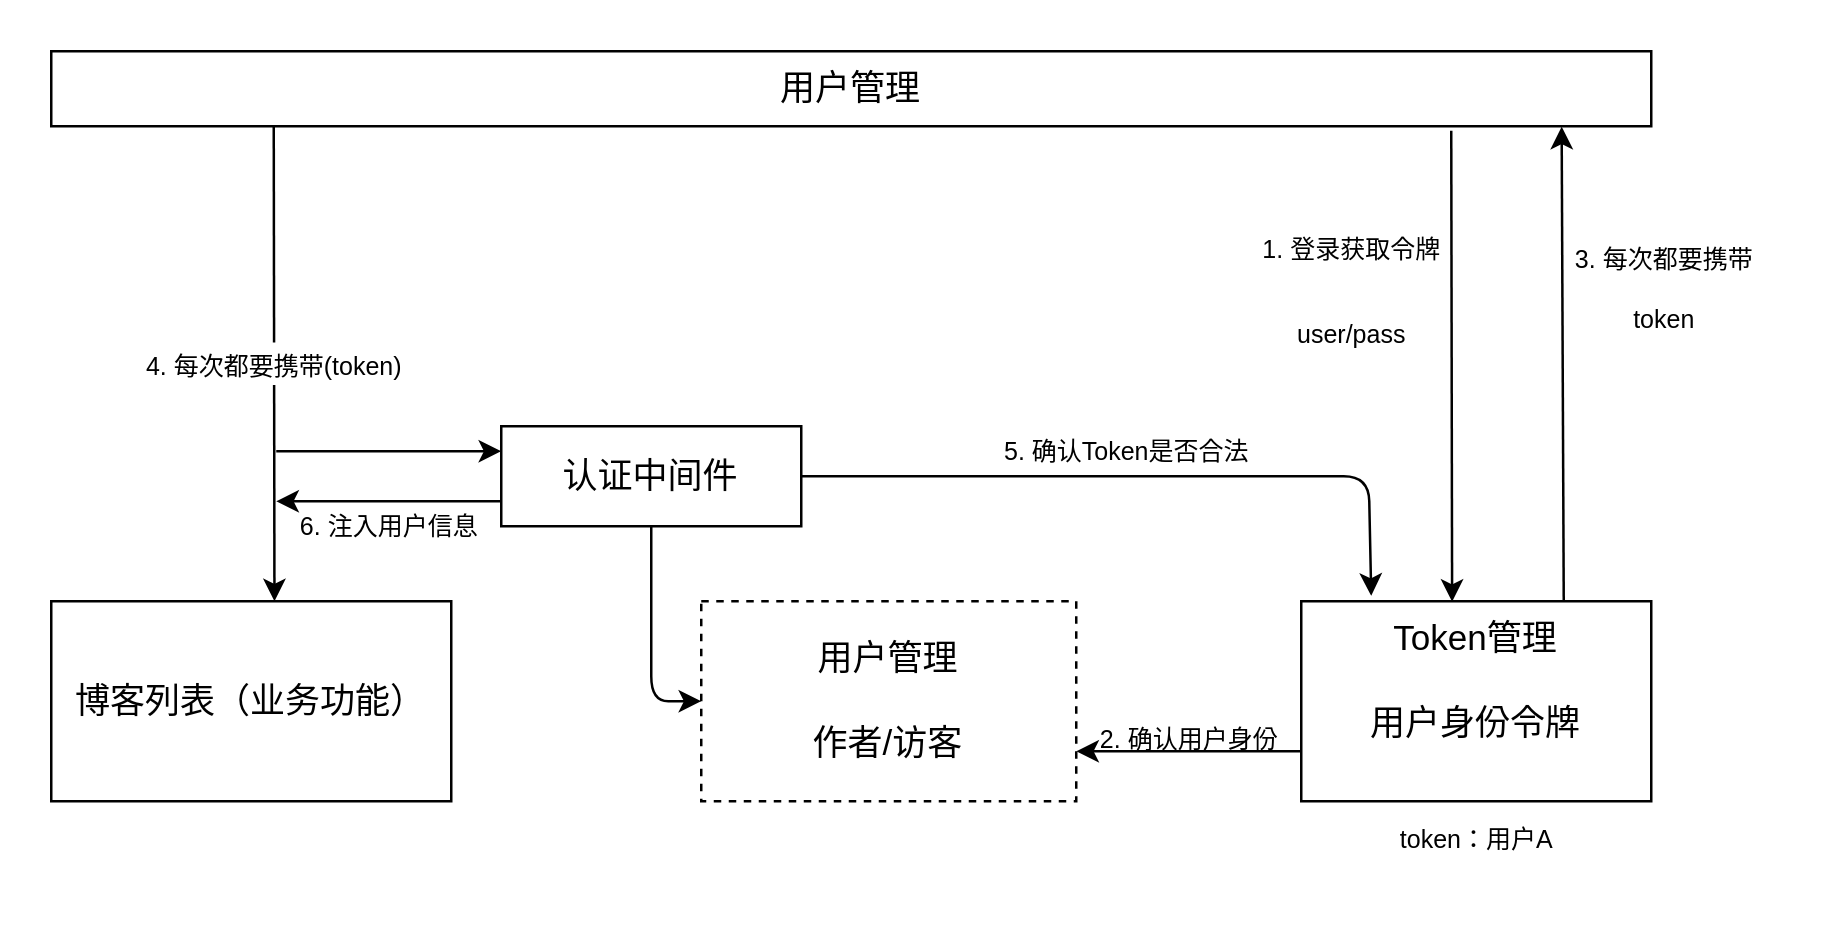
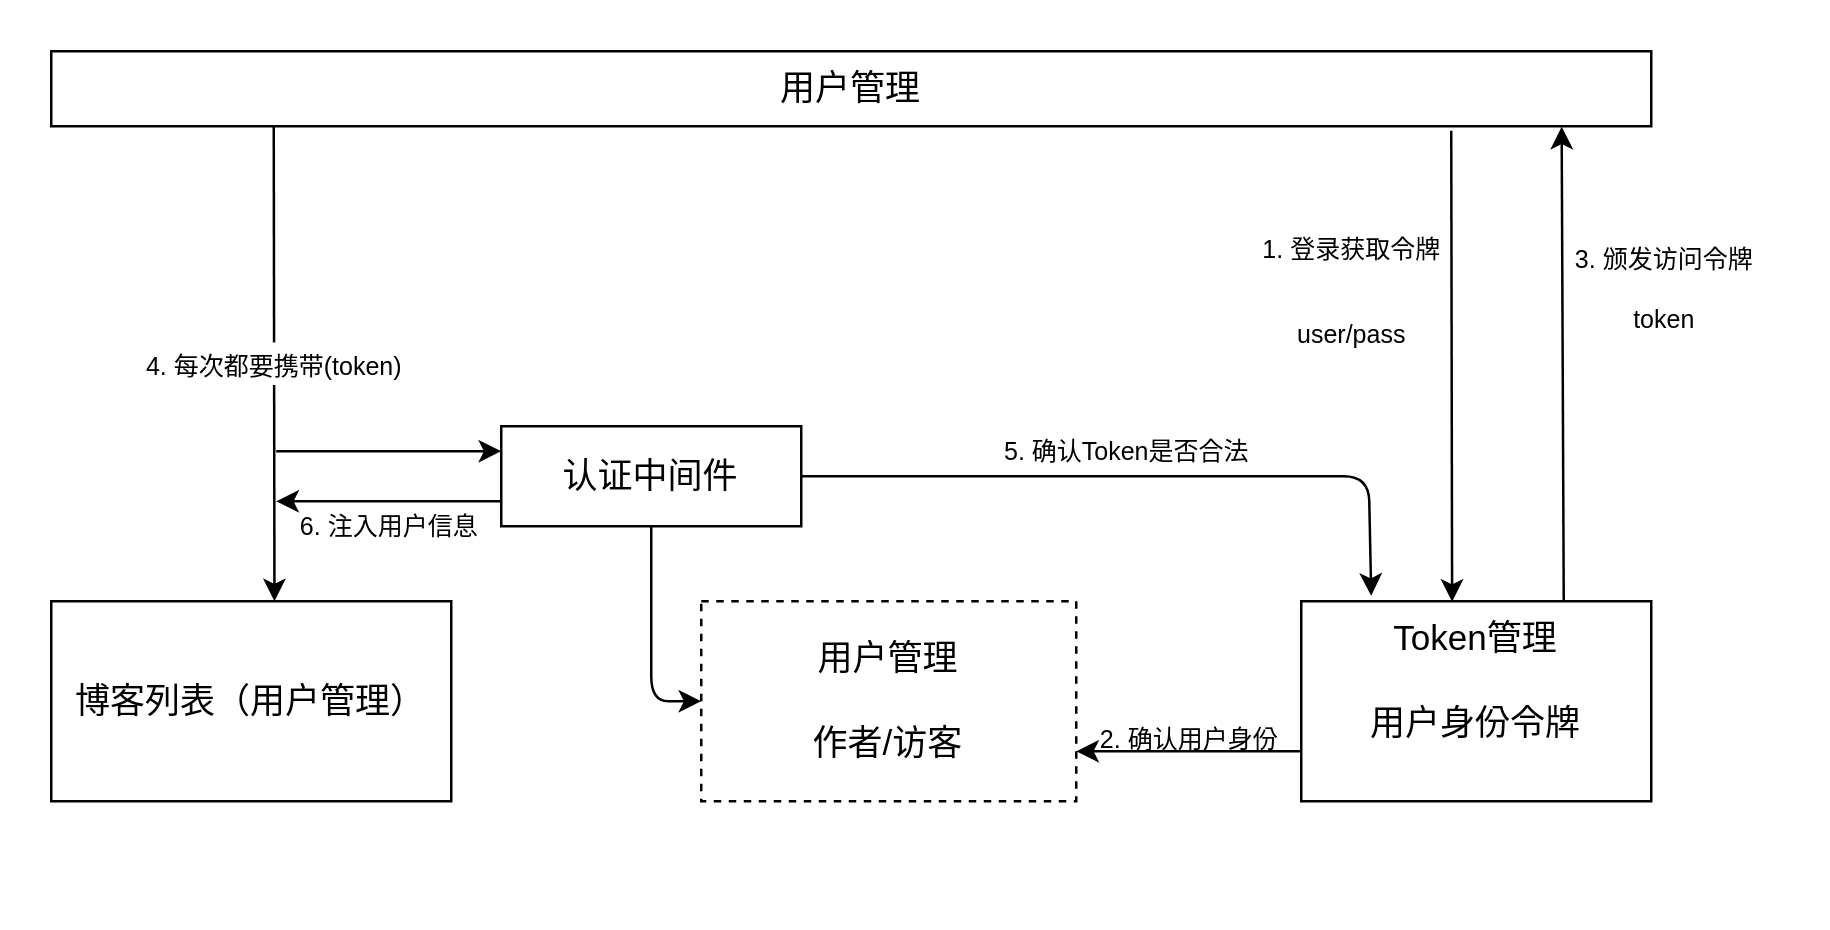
node "3. 每次都要携带 token": label "3. 每次都要携带 token" -> "3. 颁发访问令牌 token"
node "博客列表（业务功能）": label "博客列表（业务功能）" -> "博客列表（用户管理）"
node "token：用户A": removed
